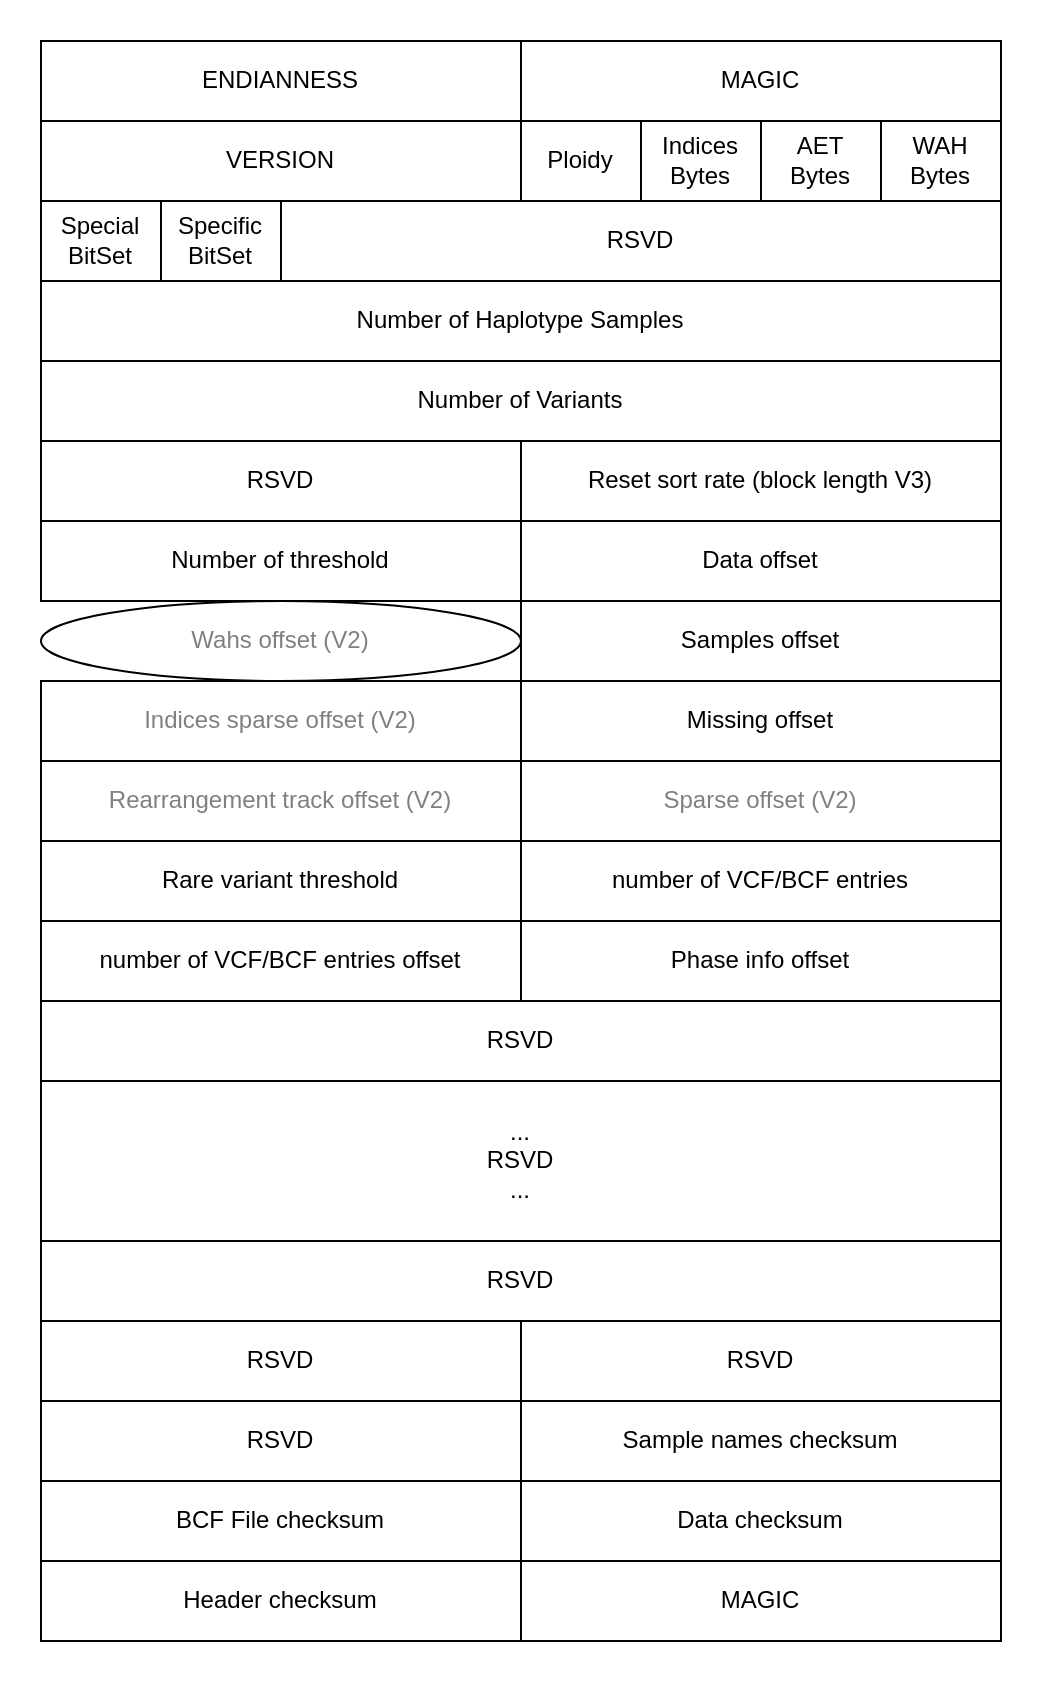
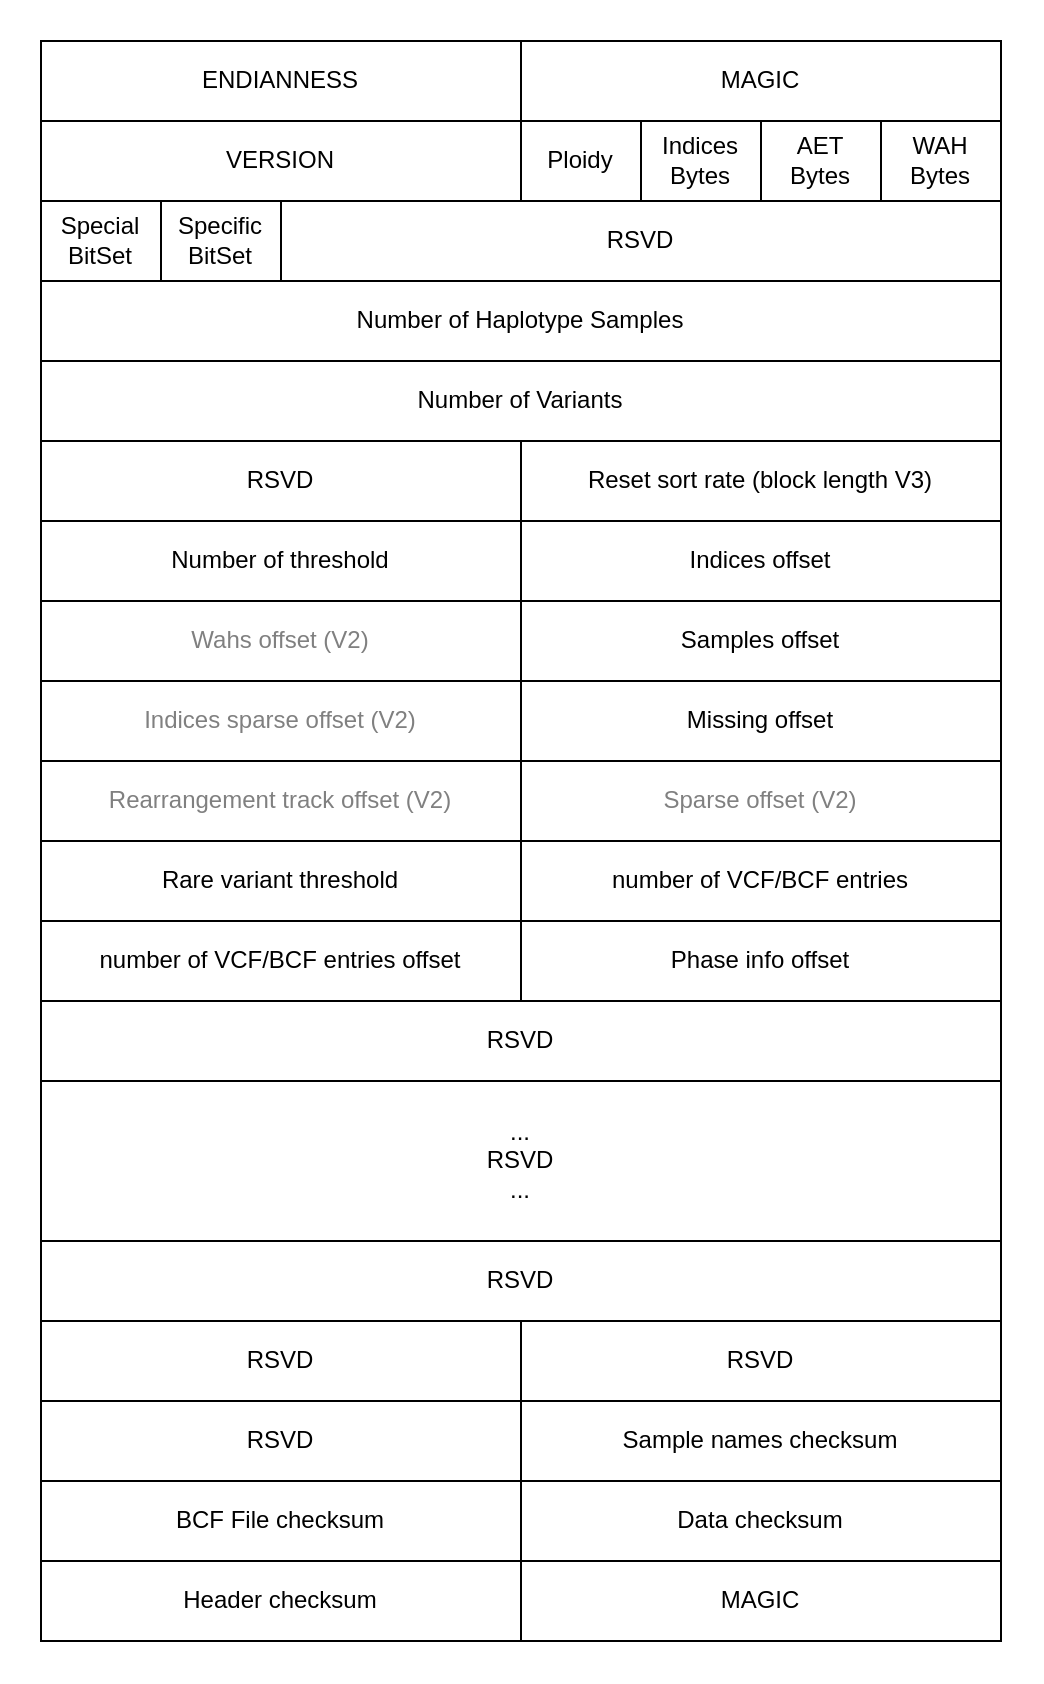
node "Data offset": label "Data offset" -> "Indices offset"
node "Wahs offset (V2)": shape ellipse -> rectangle
